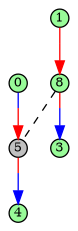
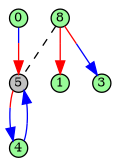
edge "1" -> "8": reversed
edge "4" -> "5": added
